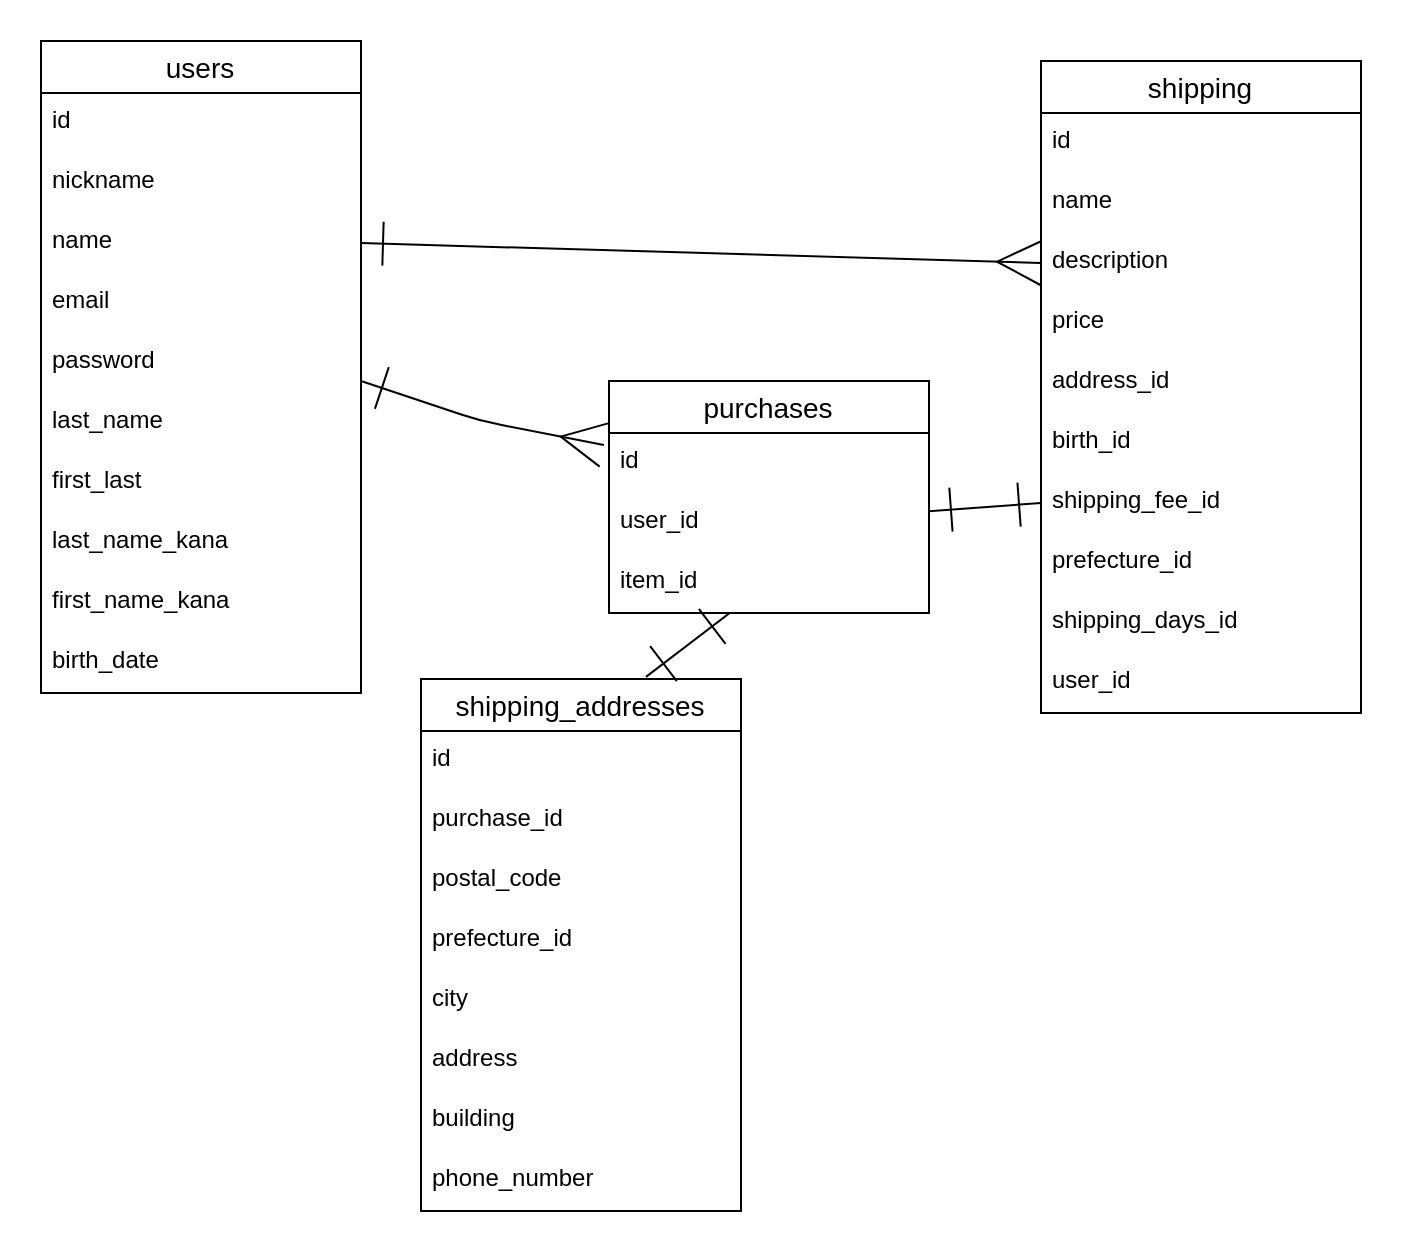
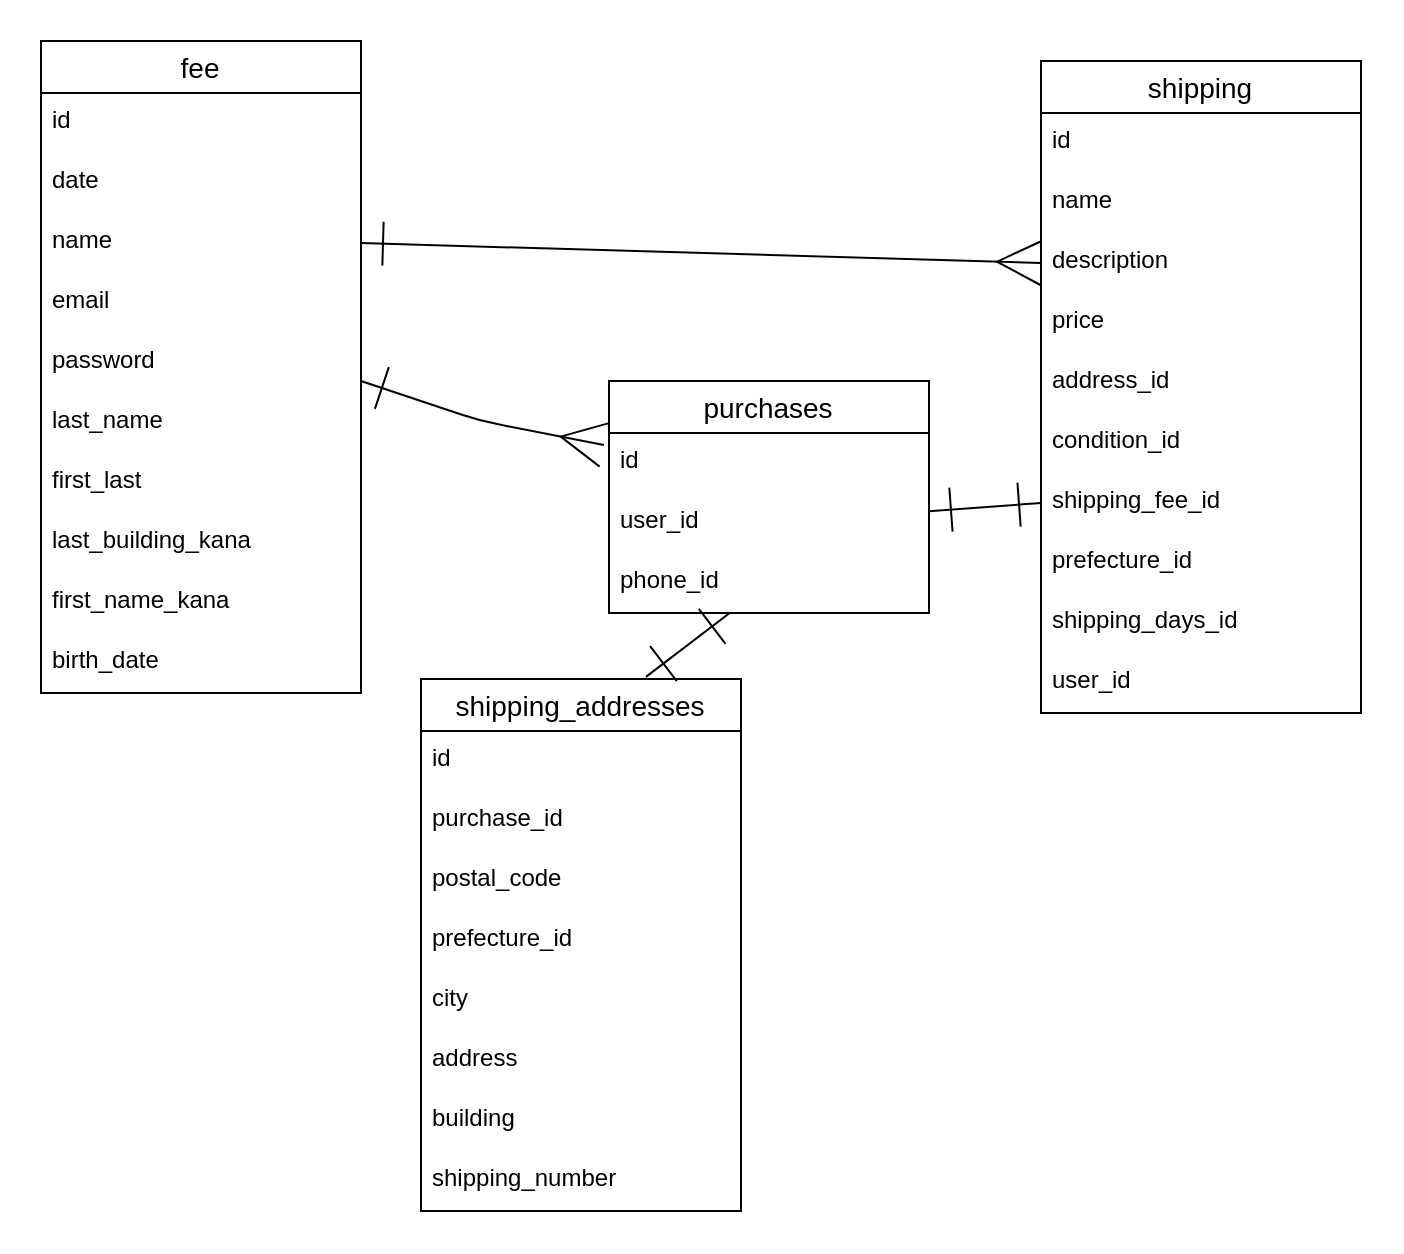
node "users": label "users" -> "fee"
node "nickname": label "nickname" -> "date"
node "birth_id": label "birth_id" -> "condition_id"
node "last_name_kana": label "last_name_kana" -> "last_building_kana"
node "item_id": label "item_id" -> "phone_id"
node "phone_number": label "phone_number" -> "shipping_number"
